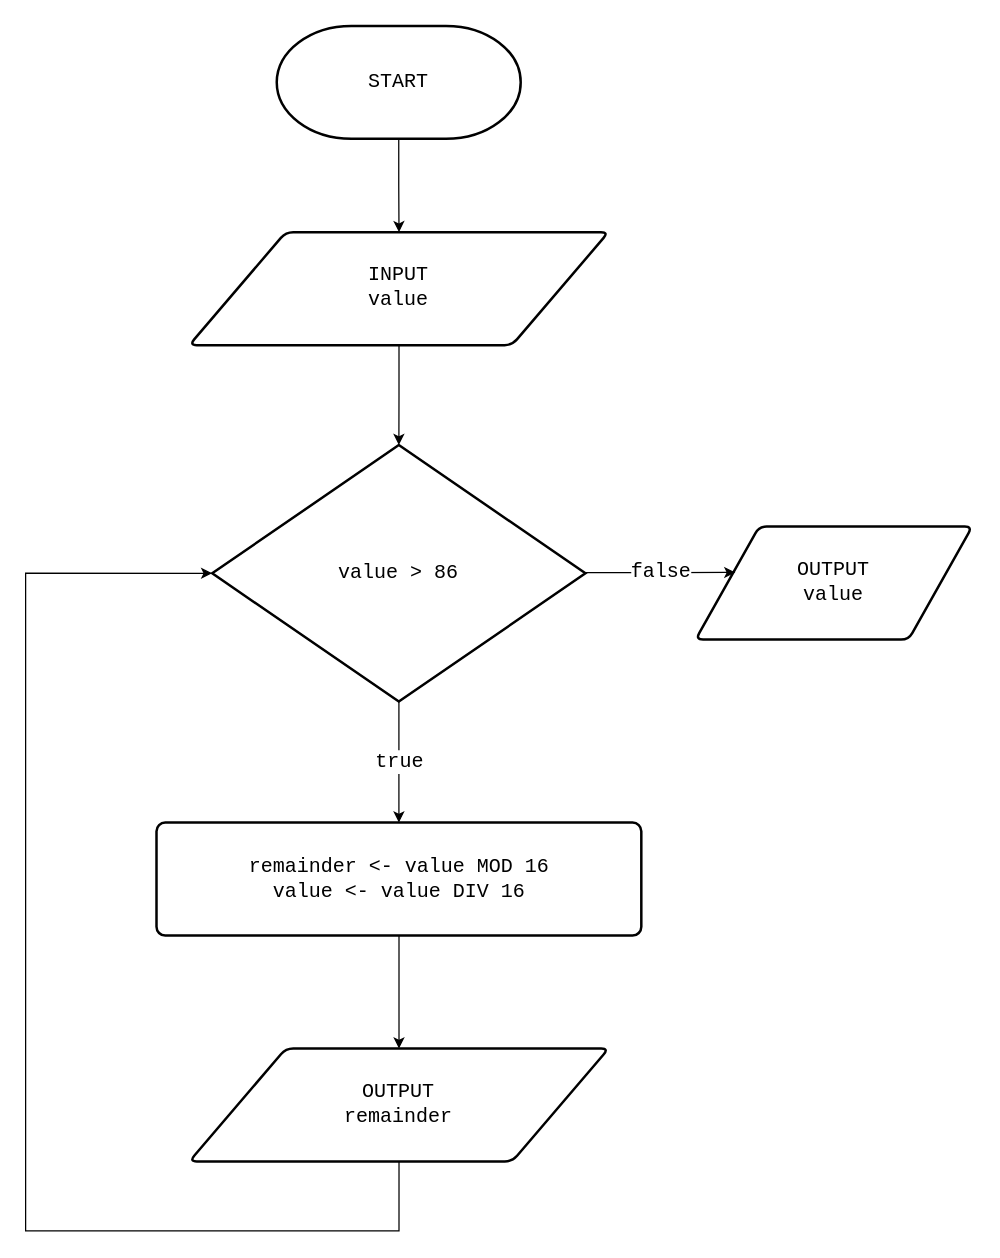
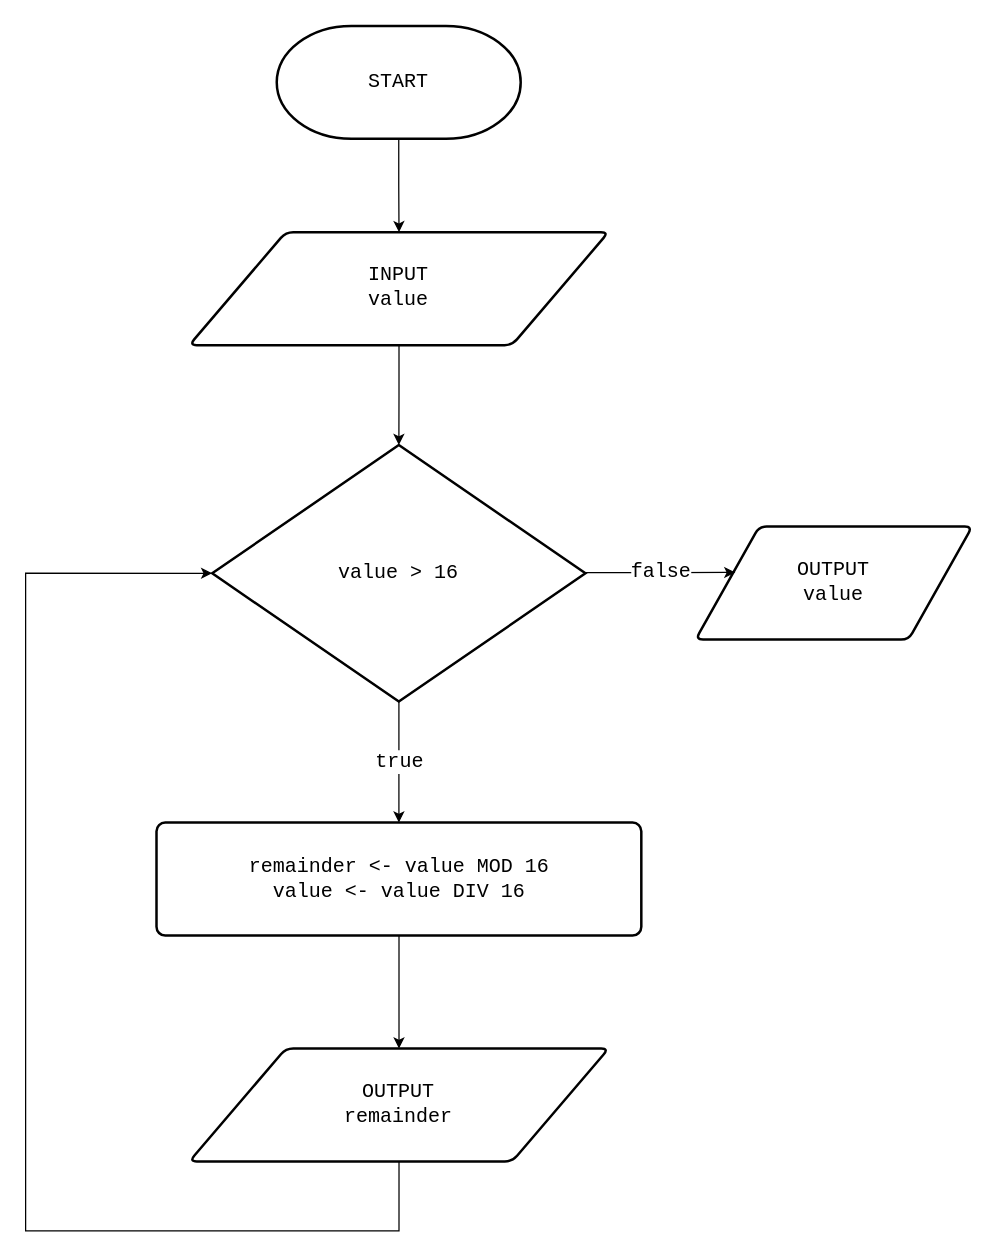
node "value > 86": label "value > 86" -> "value > 16"
